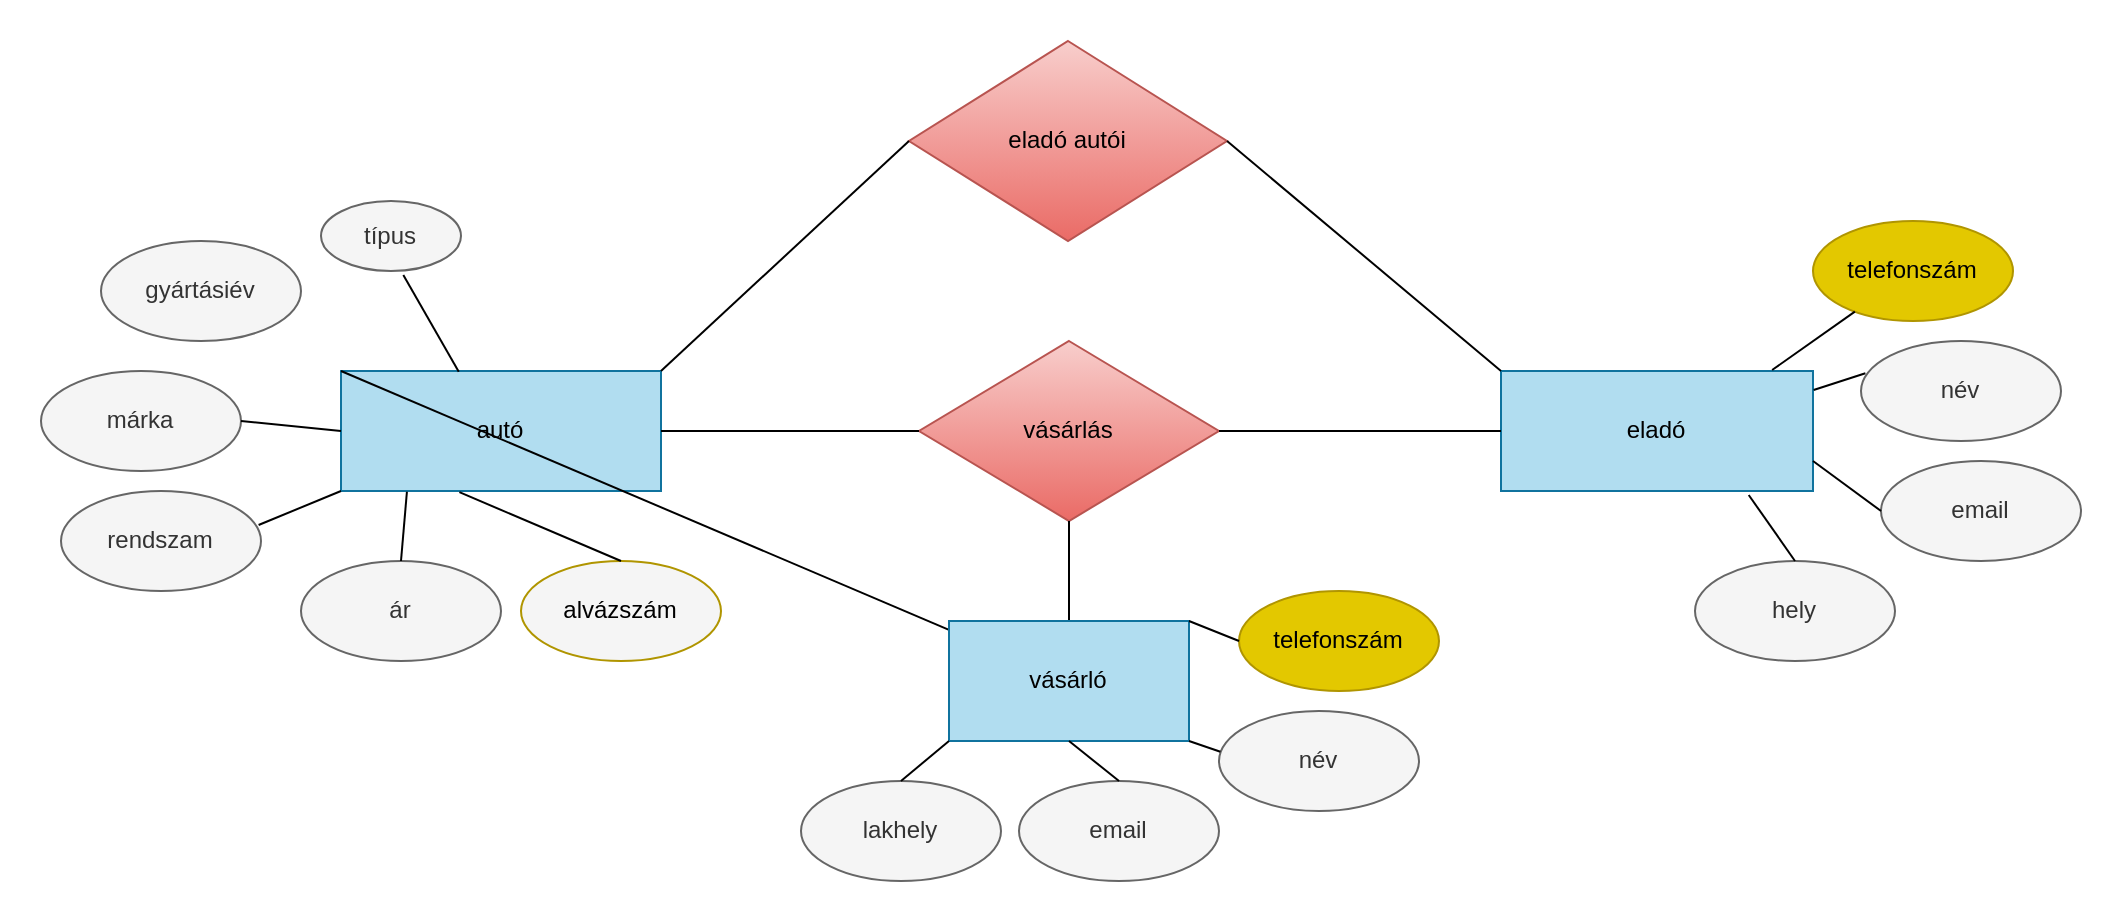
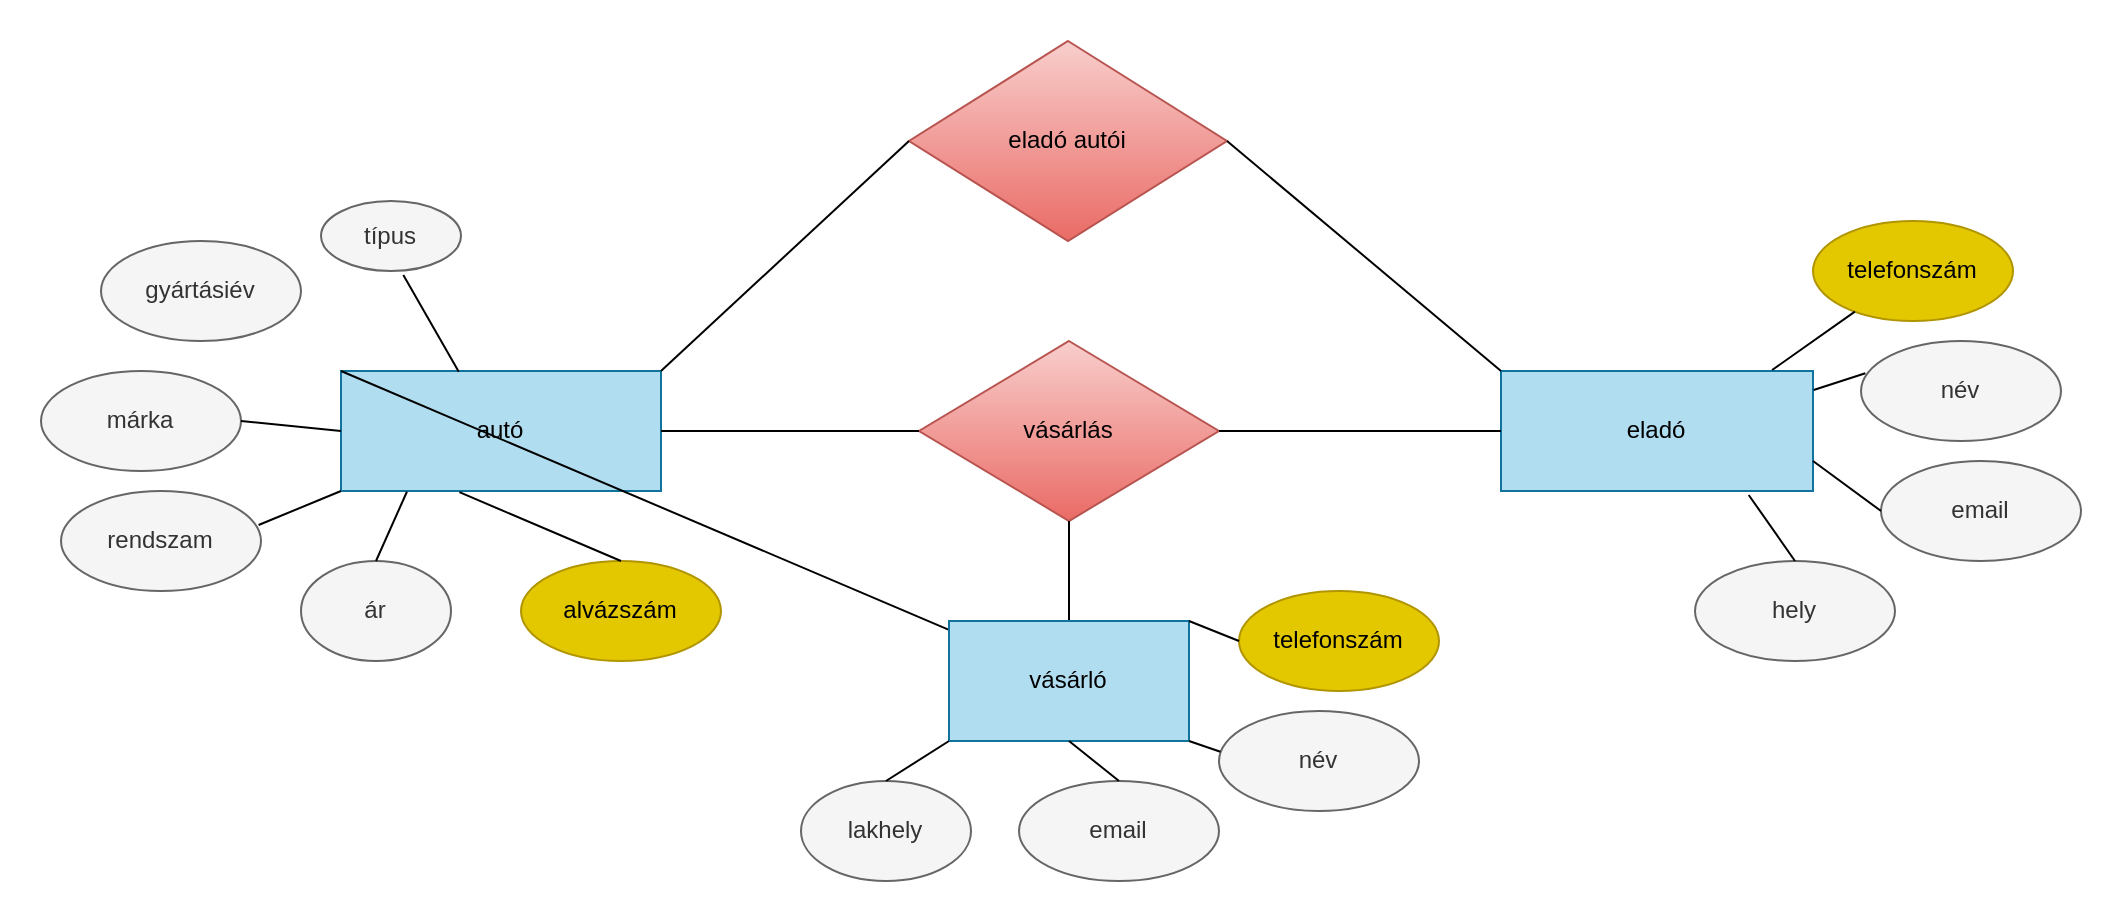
node "ár": size 200x100 -> 150x100
node "alvázszám": fillcolor #f5f5f5 -> #e3c800
node "lakhely": size 200x100 -> 170x100
